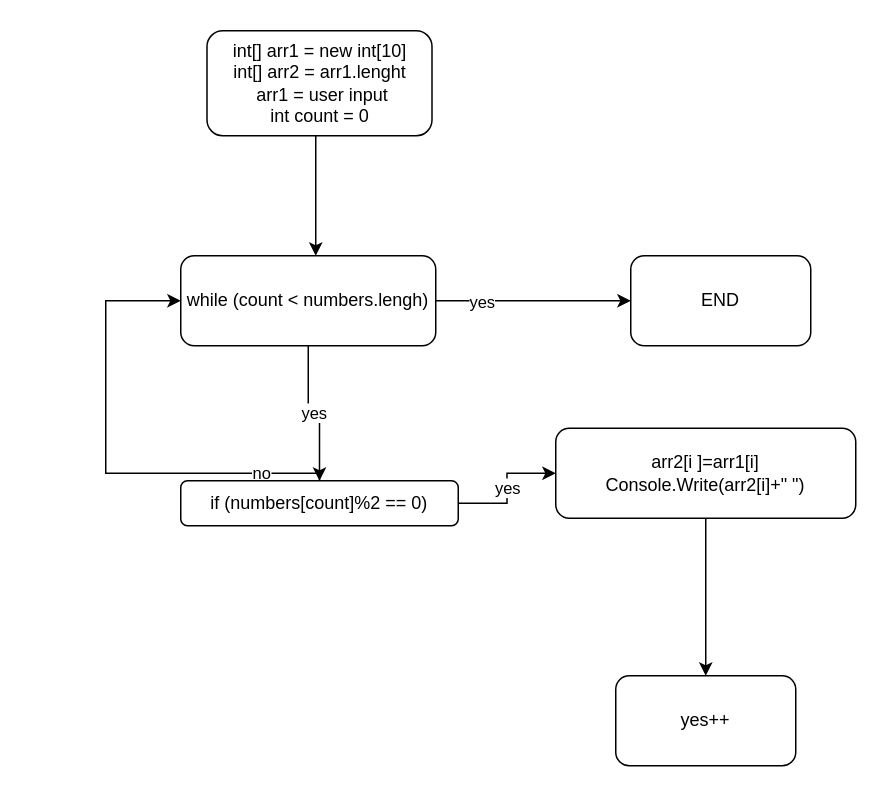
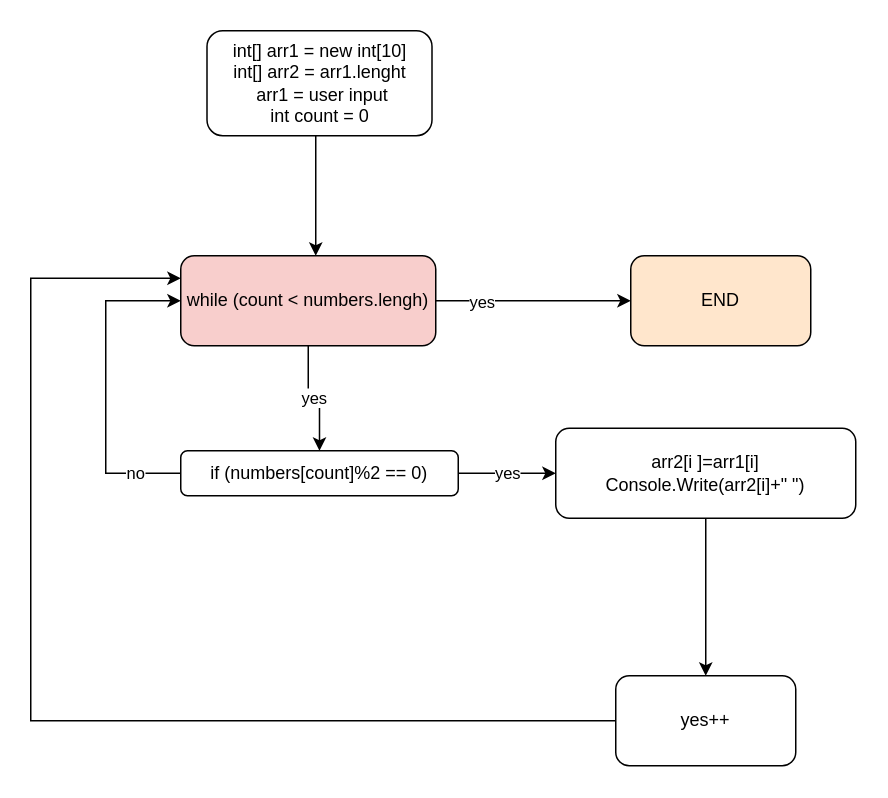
node "while (count < numbers.lengh)": fillcolor #ffffff -> #f8cecc
node "END": fillcolor #ffffff -> #ffe6cc
node "if (numbers[count]%2 == 0)": moved (320, 503) -> (320, 473)
edge "yes++" -> "while (count < numbers.lengh)": added
